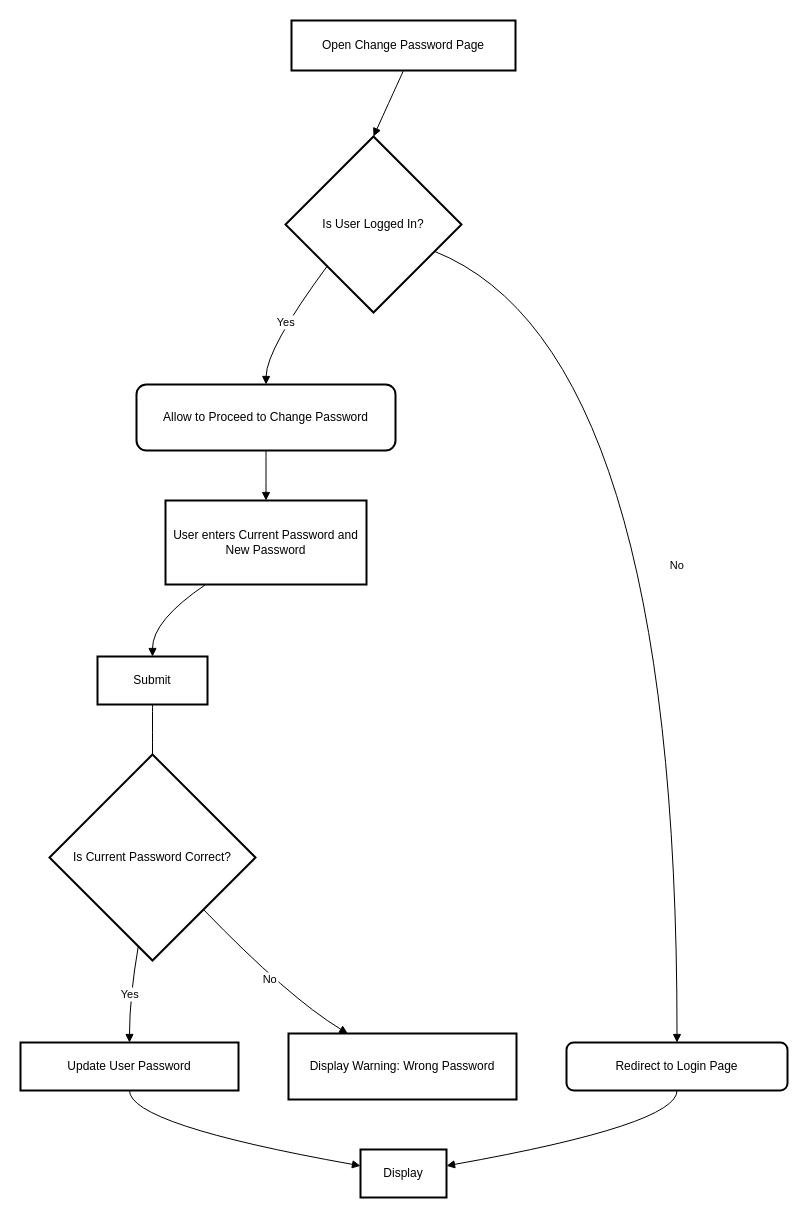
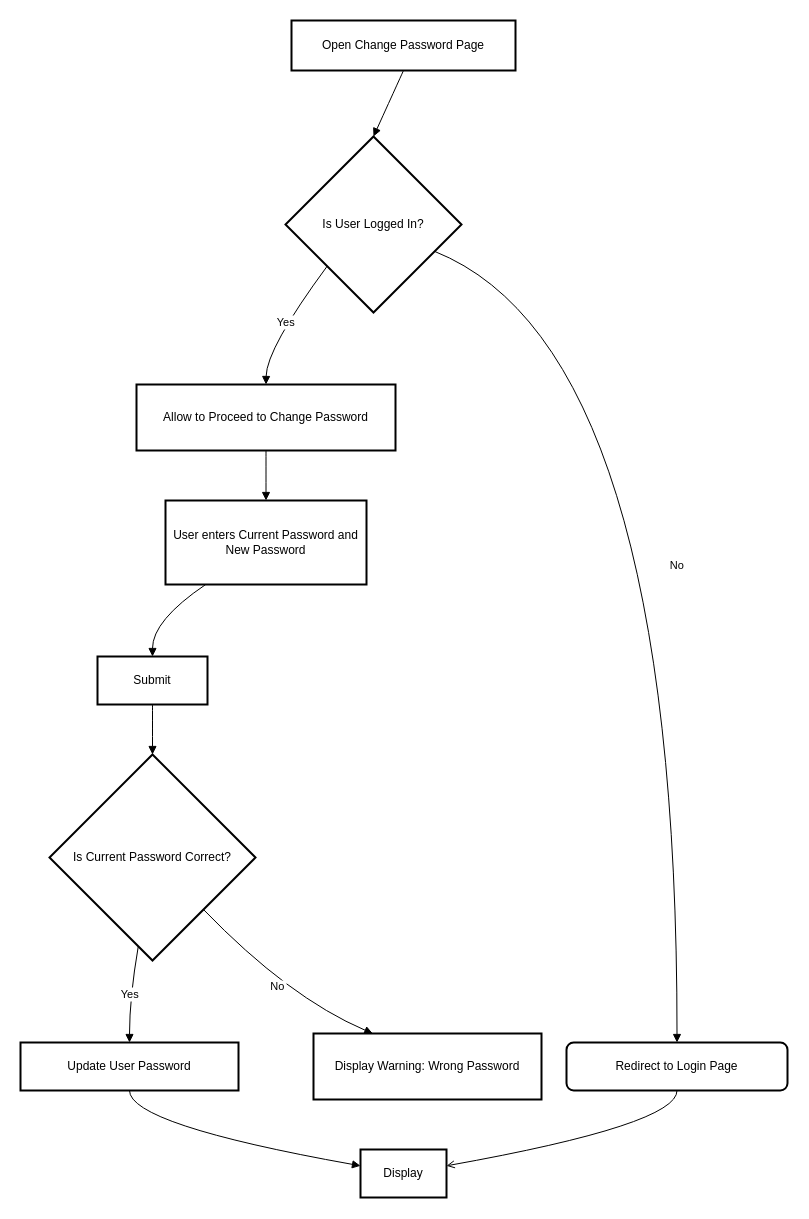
node "Allow to Proceed to Change Password": shape rounded rectangle -> rectangle
edge "Submit" -- "Is Current Password Correct?": arrowhead none -> block
node "Display Warning: Wrong Password": moved (403, 1067) -> (428, 1067)
edge "Redirect to Login Page" -> "Display": arrowhead block -> open
